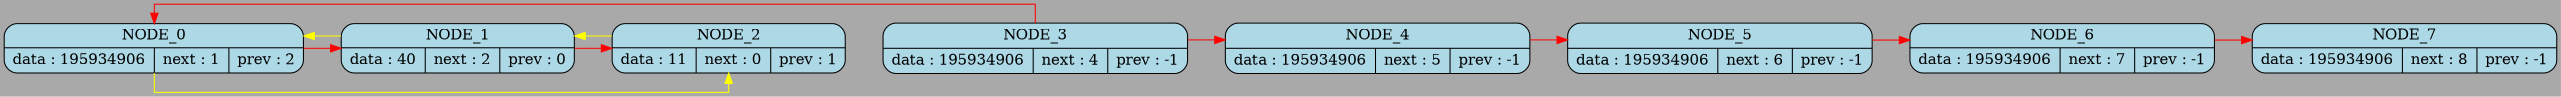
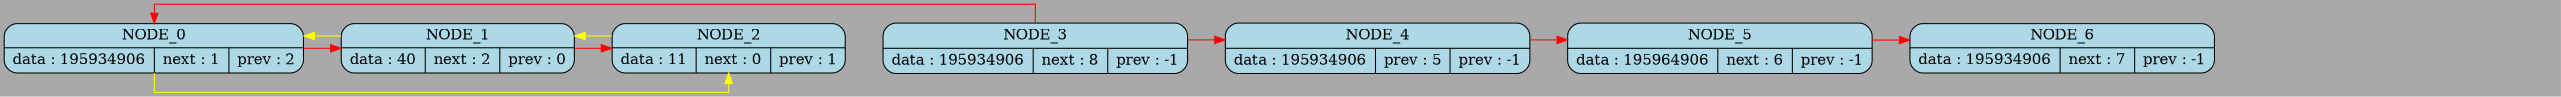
node "NODE_7": removed
node "NODE_3": text "next : 4" -> "next : 8"
node "NODE_4": text "next : 5" -> "prev : 5"
node "NODE_5": text "data : 195934906" -> "data : 195964906"
